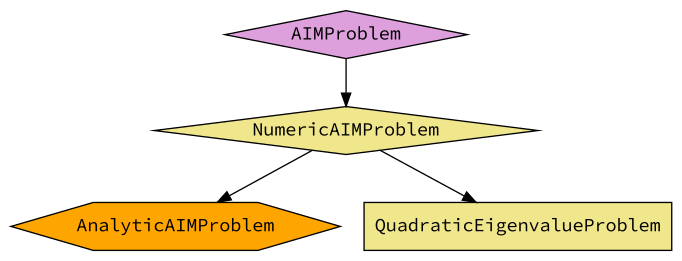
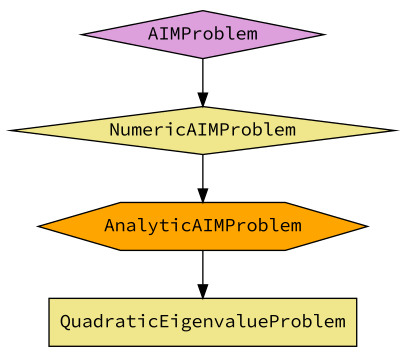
edge "NumericAIMProblem" -> "QuadraticEigenvalueProblem": now "AnalyticAIMProblem" -> "QuadraticEigenvalueProblem"
